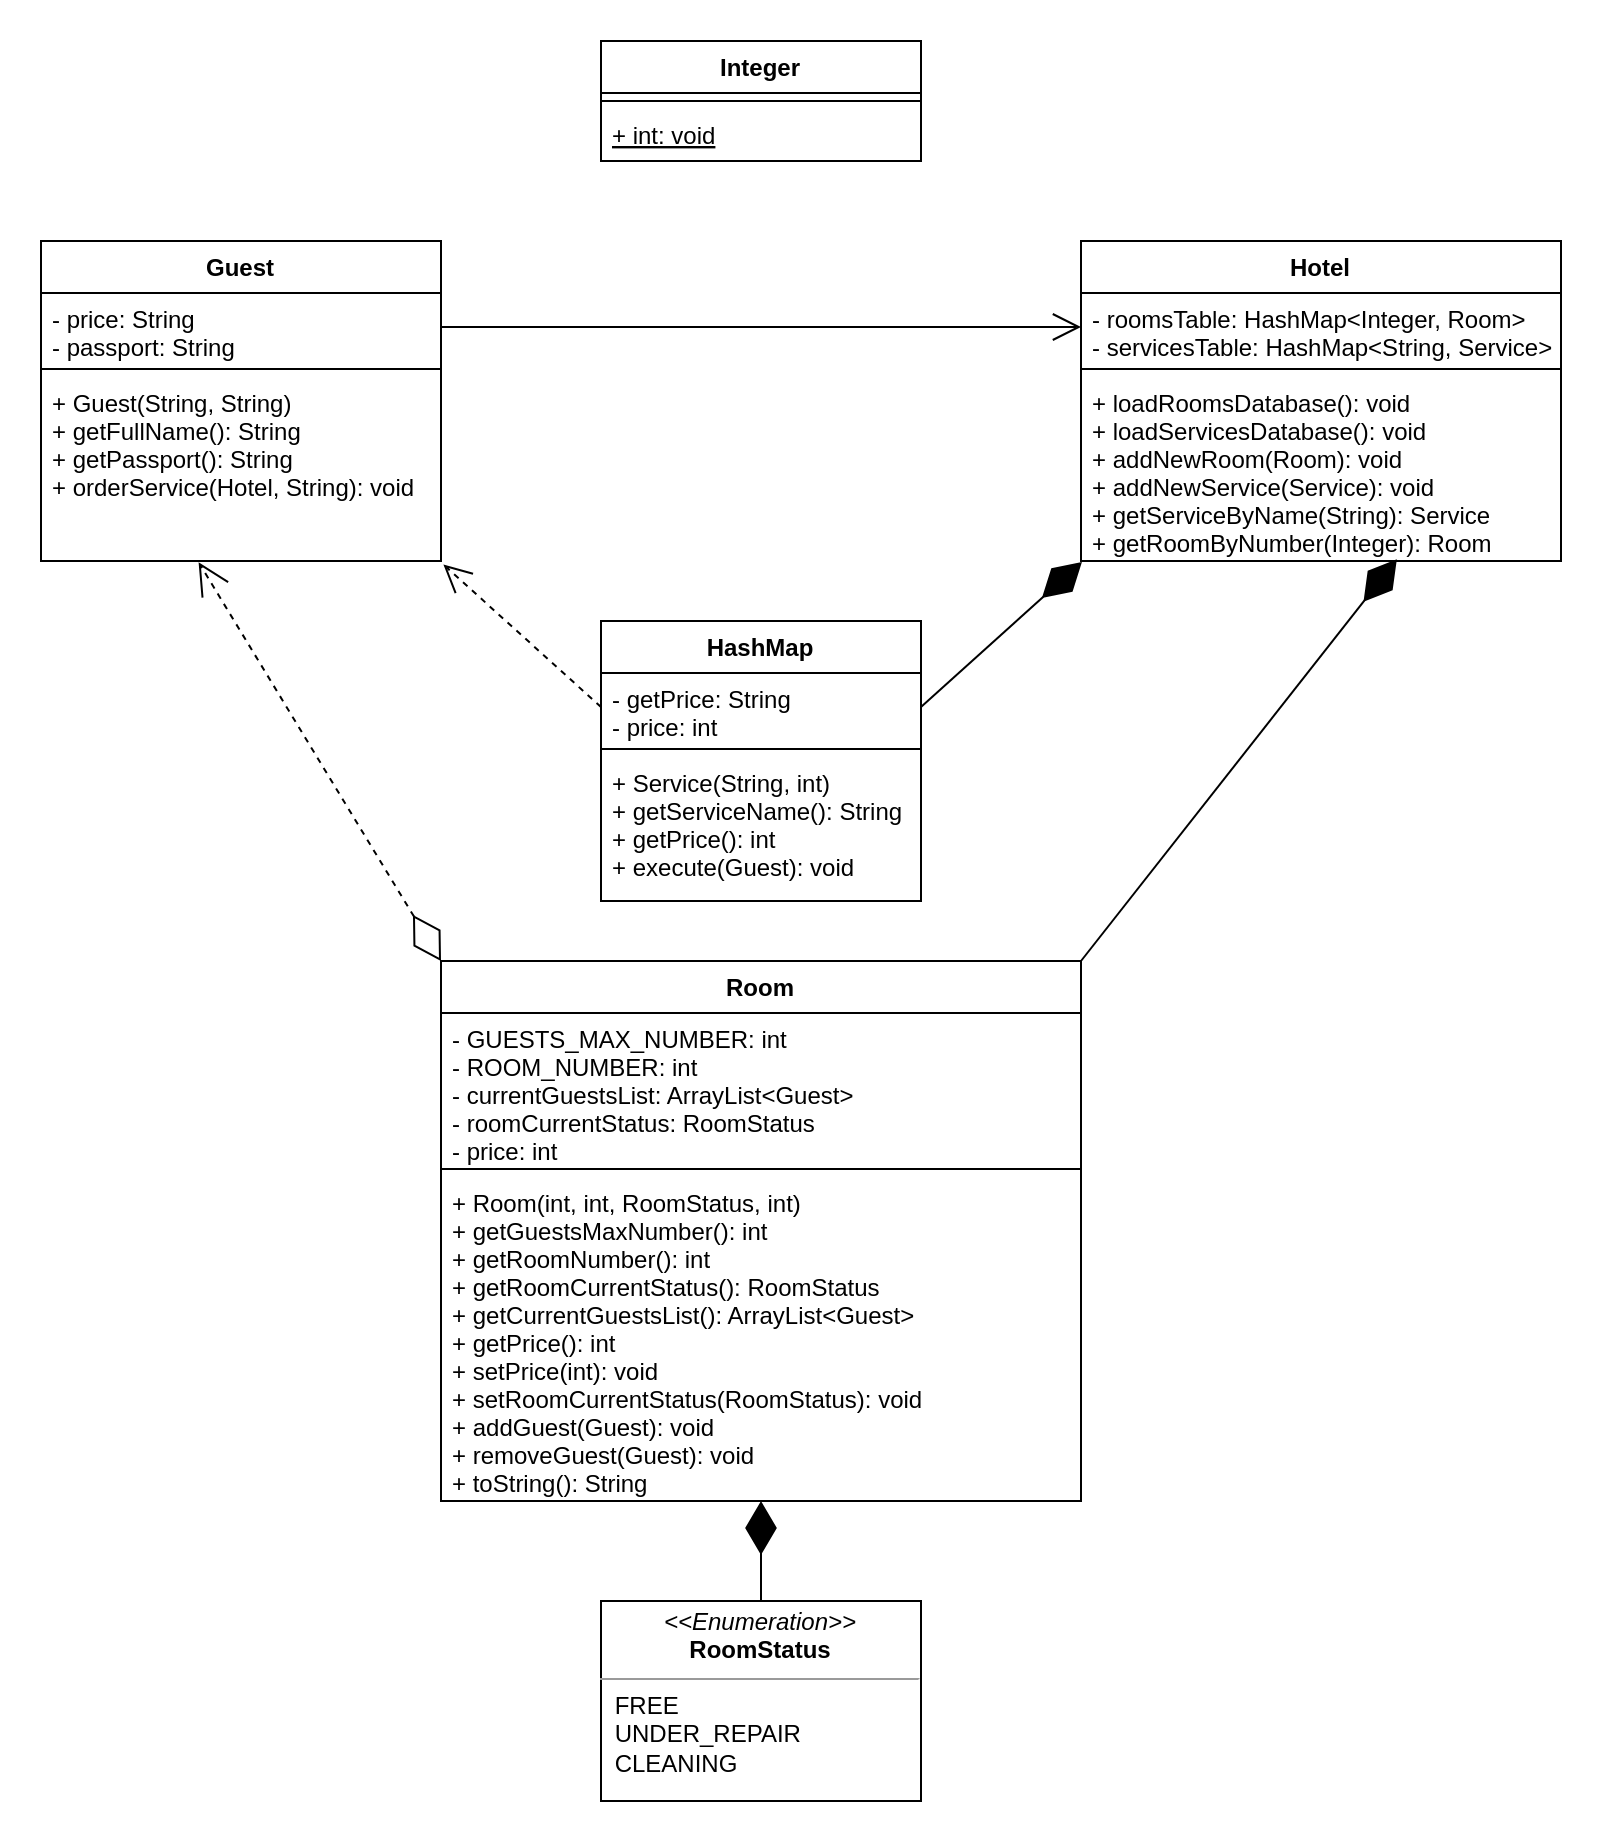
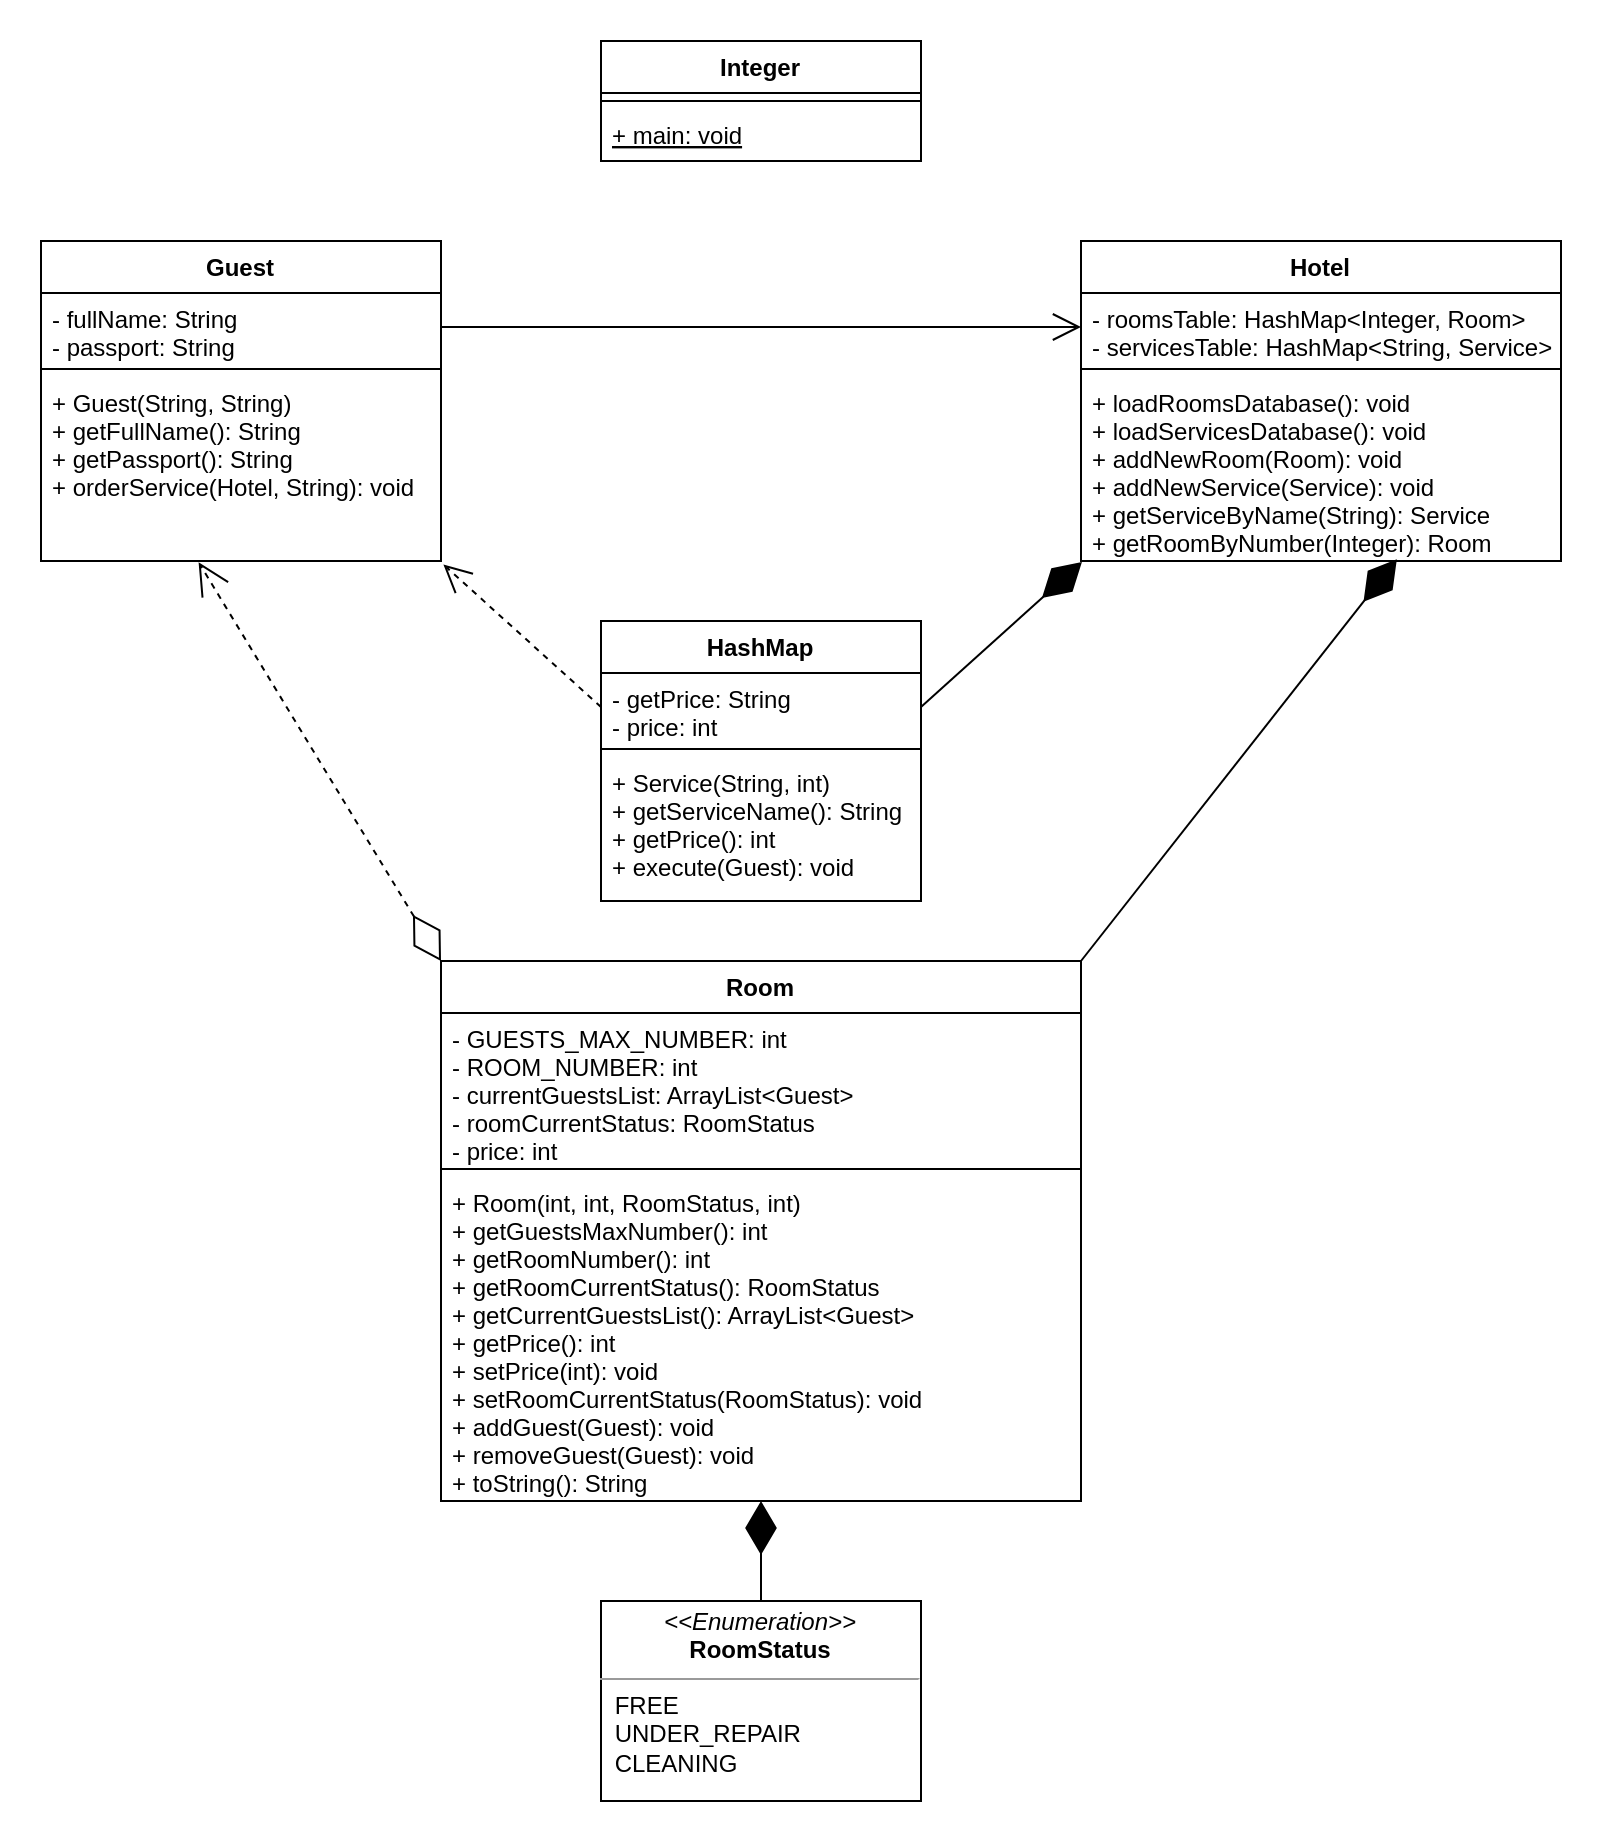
node "+ int: void": label "+ int: void" -> "+ main: void"
node "- price: String - passport: String": label "- price: String - passport: String" -> "- fullName: String - passport: String"
